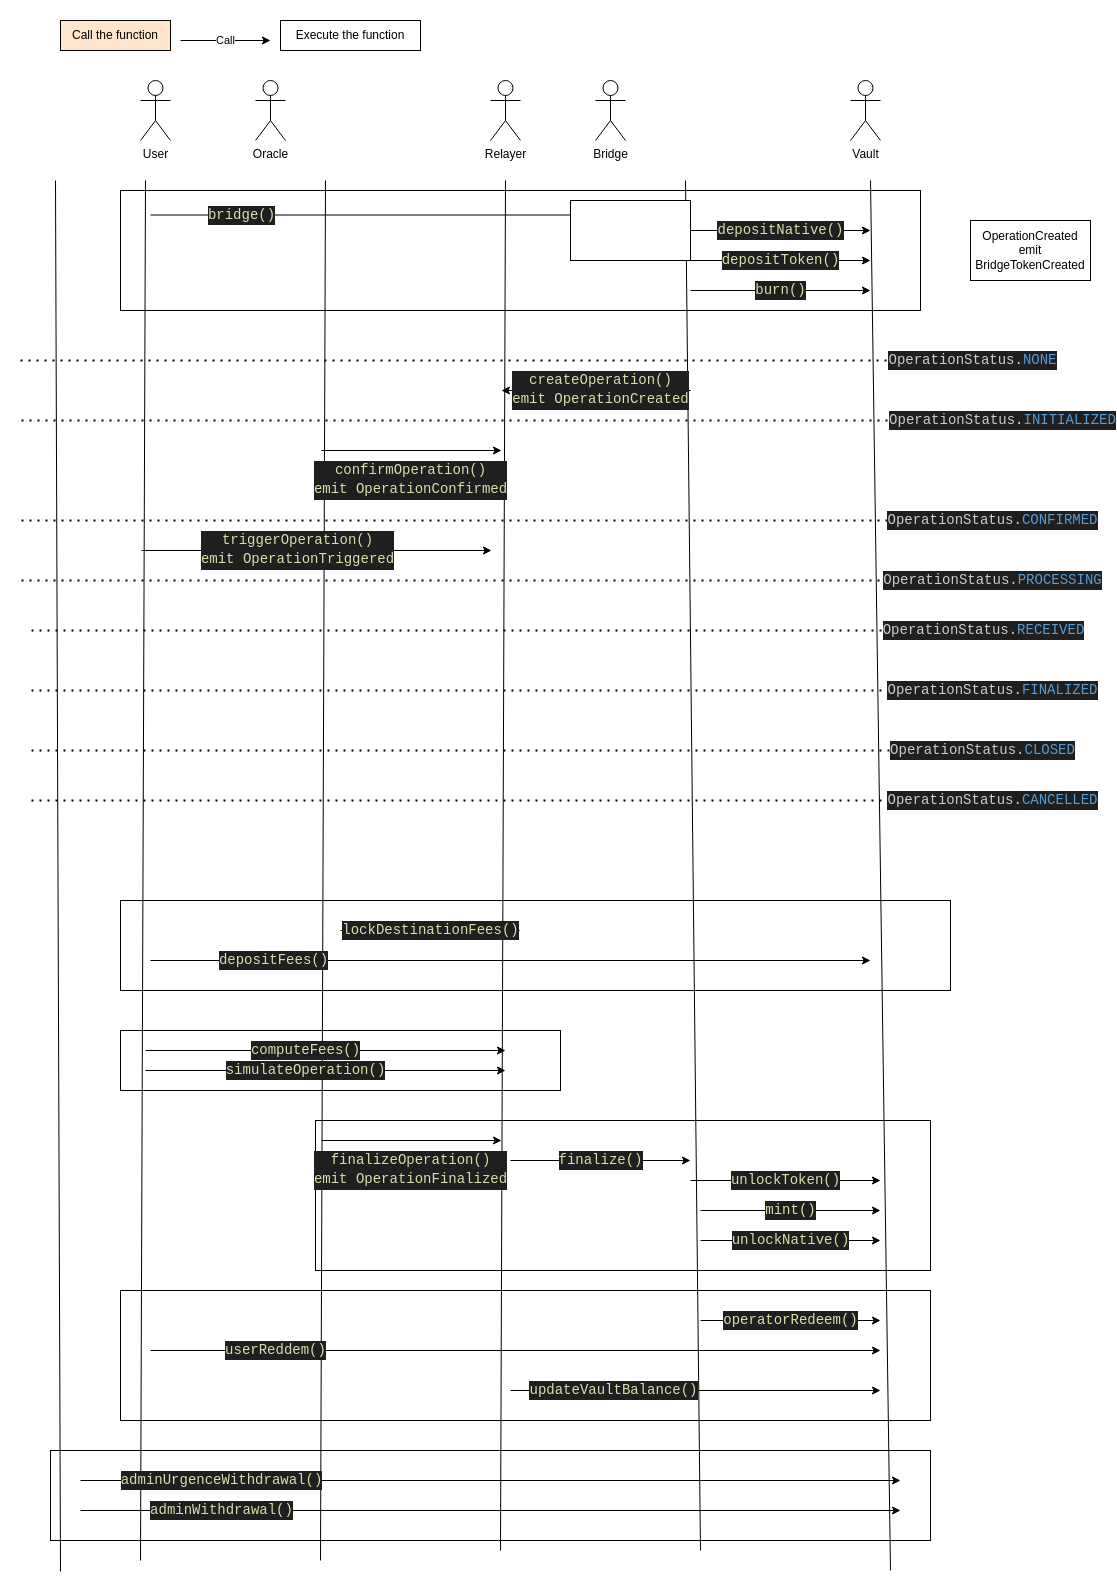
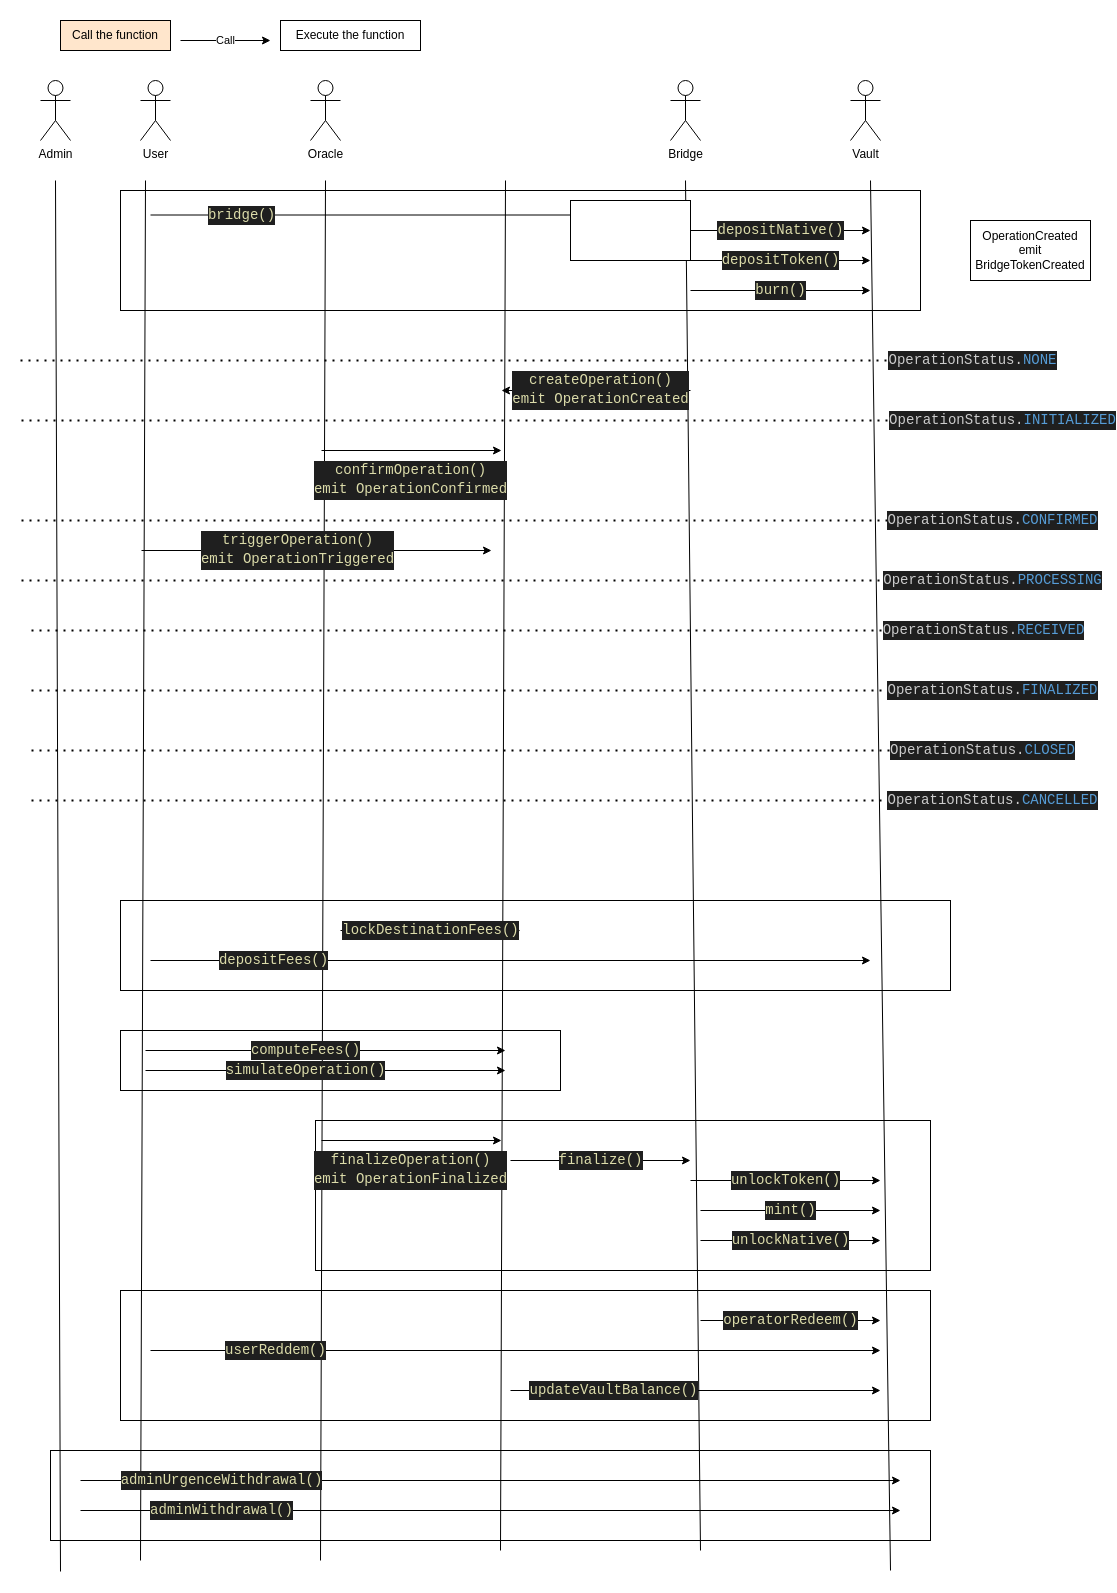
node "Admin": added
node "Oracle": moved (271, 111) -> (326, 111)
node "Relayer": removed
node "Bridge": moved (611, 111) -> (686, 111)
